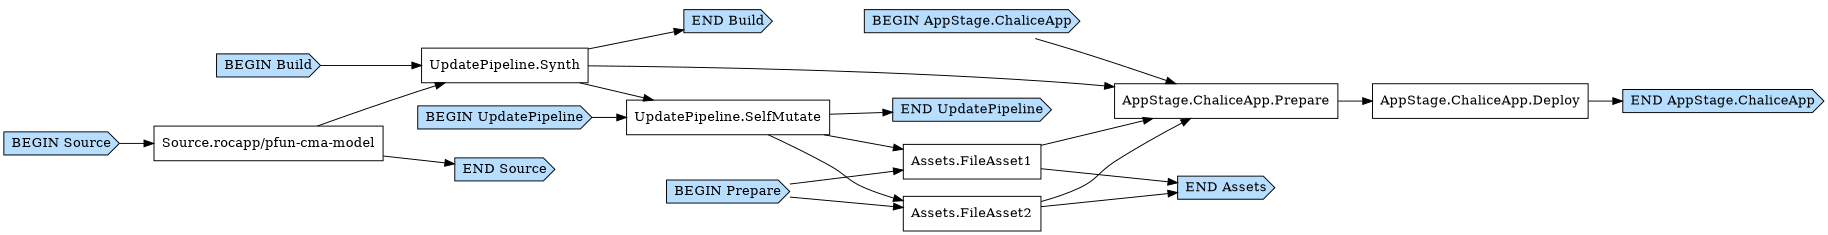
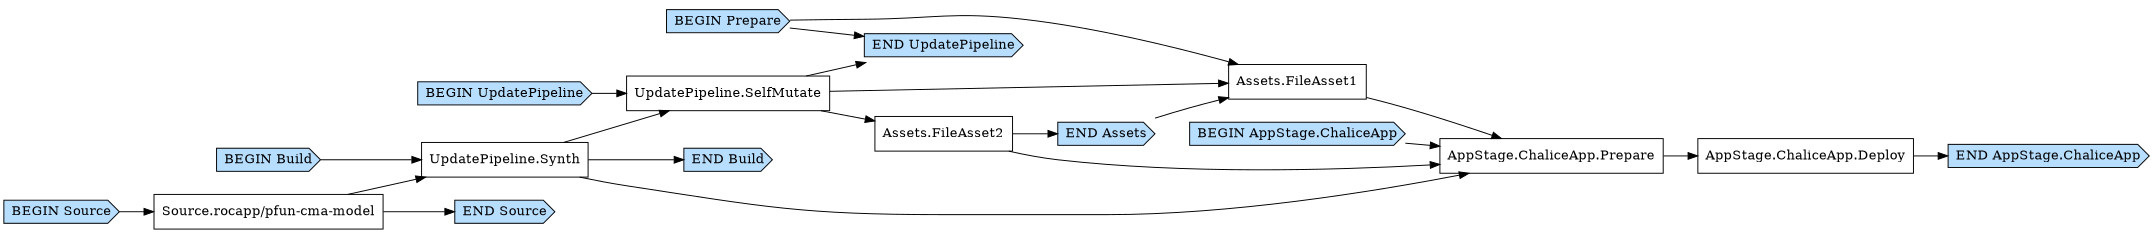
edge "Assets.FileAsset1" -> "END Assets": reversed
edge "BEGIN Prepare" -> "Assets.FileAsset2": now "BEGIN Prepare" -> "END UpdatePipeline"
